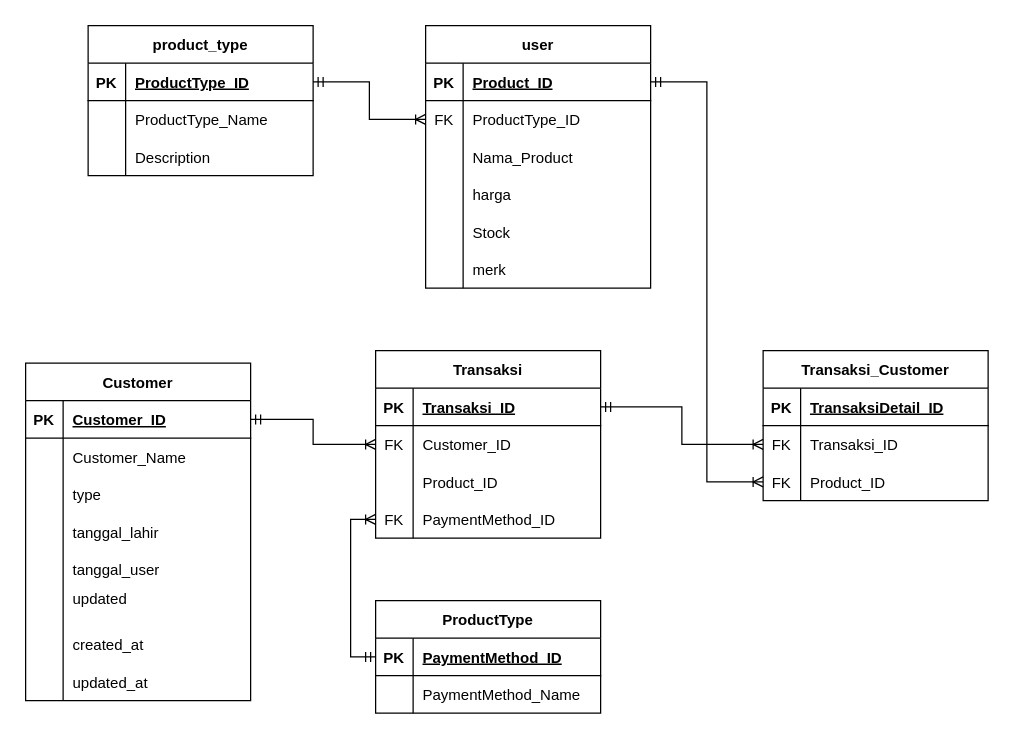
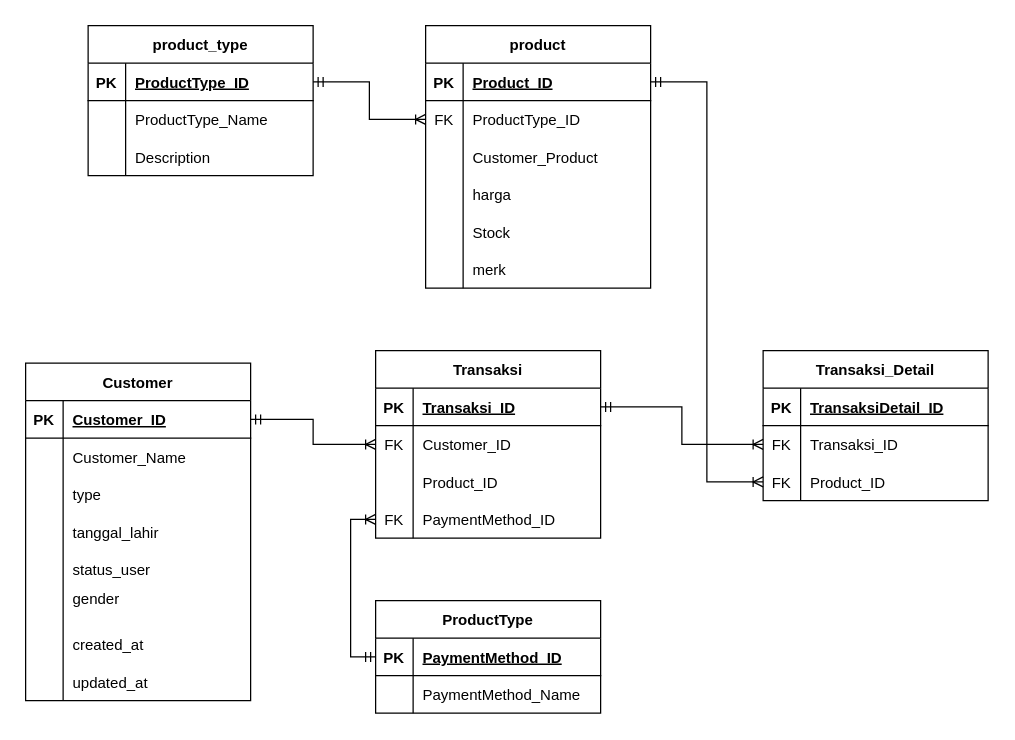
node "user": label "user" -> "product"
node "Nama_Product": label "Nama_Product" -> "Customer_Product"
node "Transaksi_Customer": label "Transaksi_Customer" -> "Transaksi_Detail"
node "tanggal_user": label "tanggal_user" -> "status_user"
node "updated": label "updated" -> "gender"
